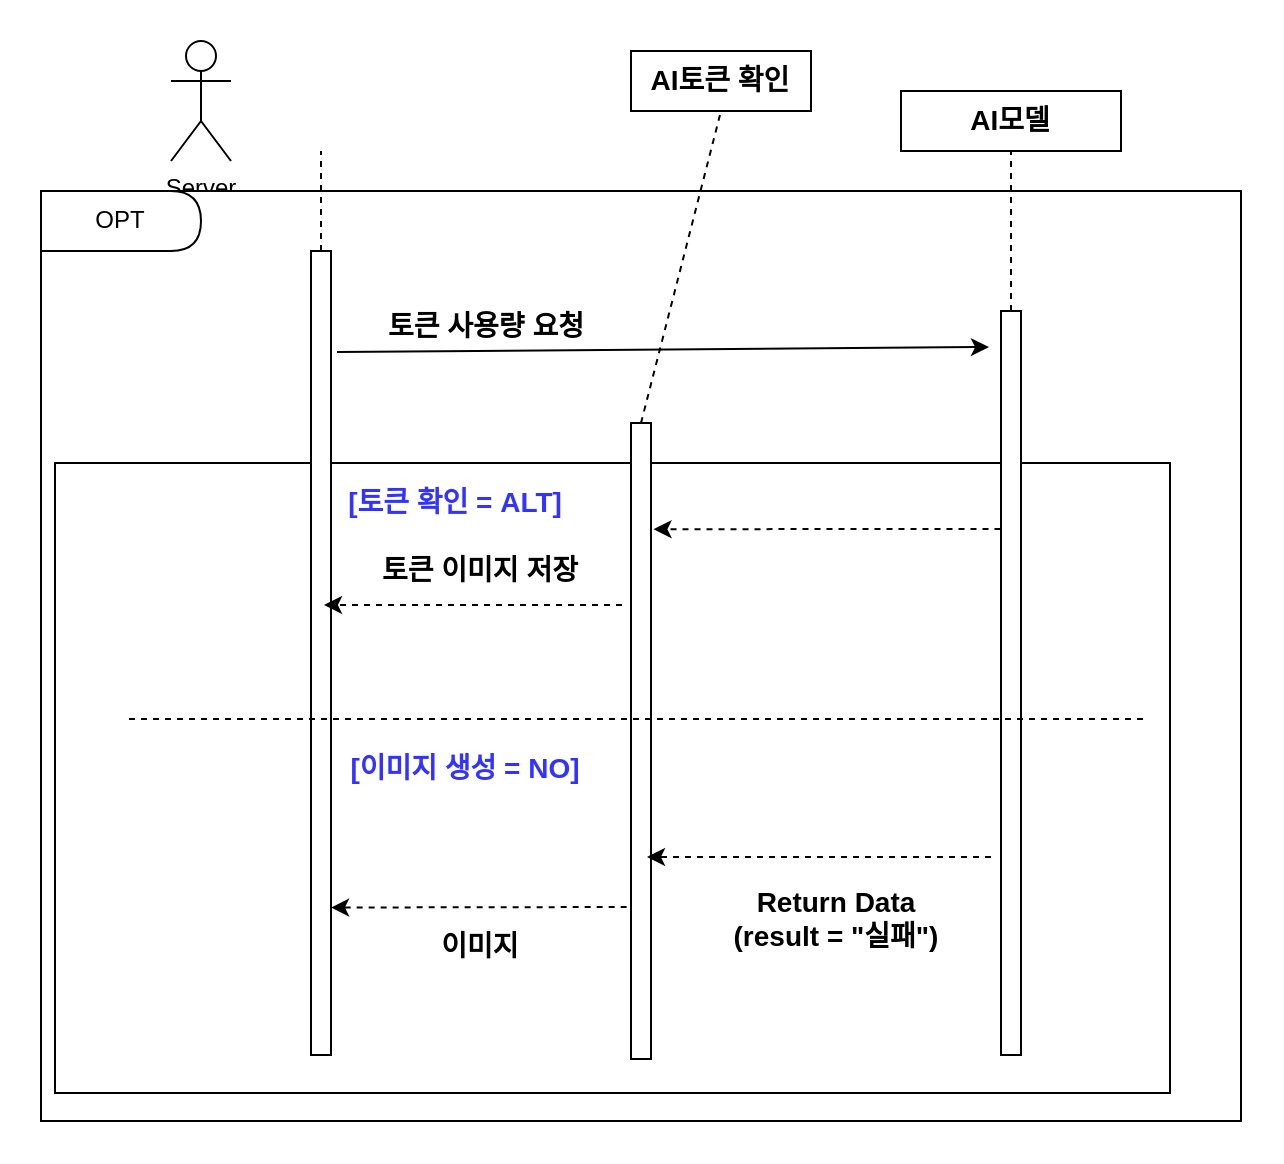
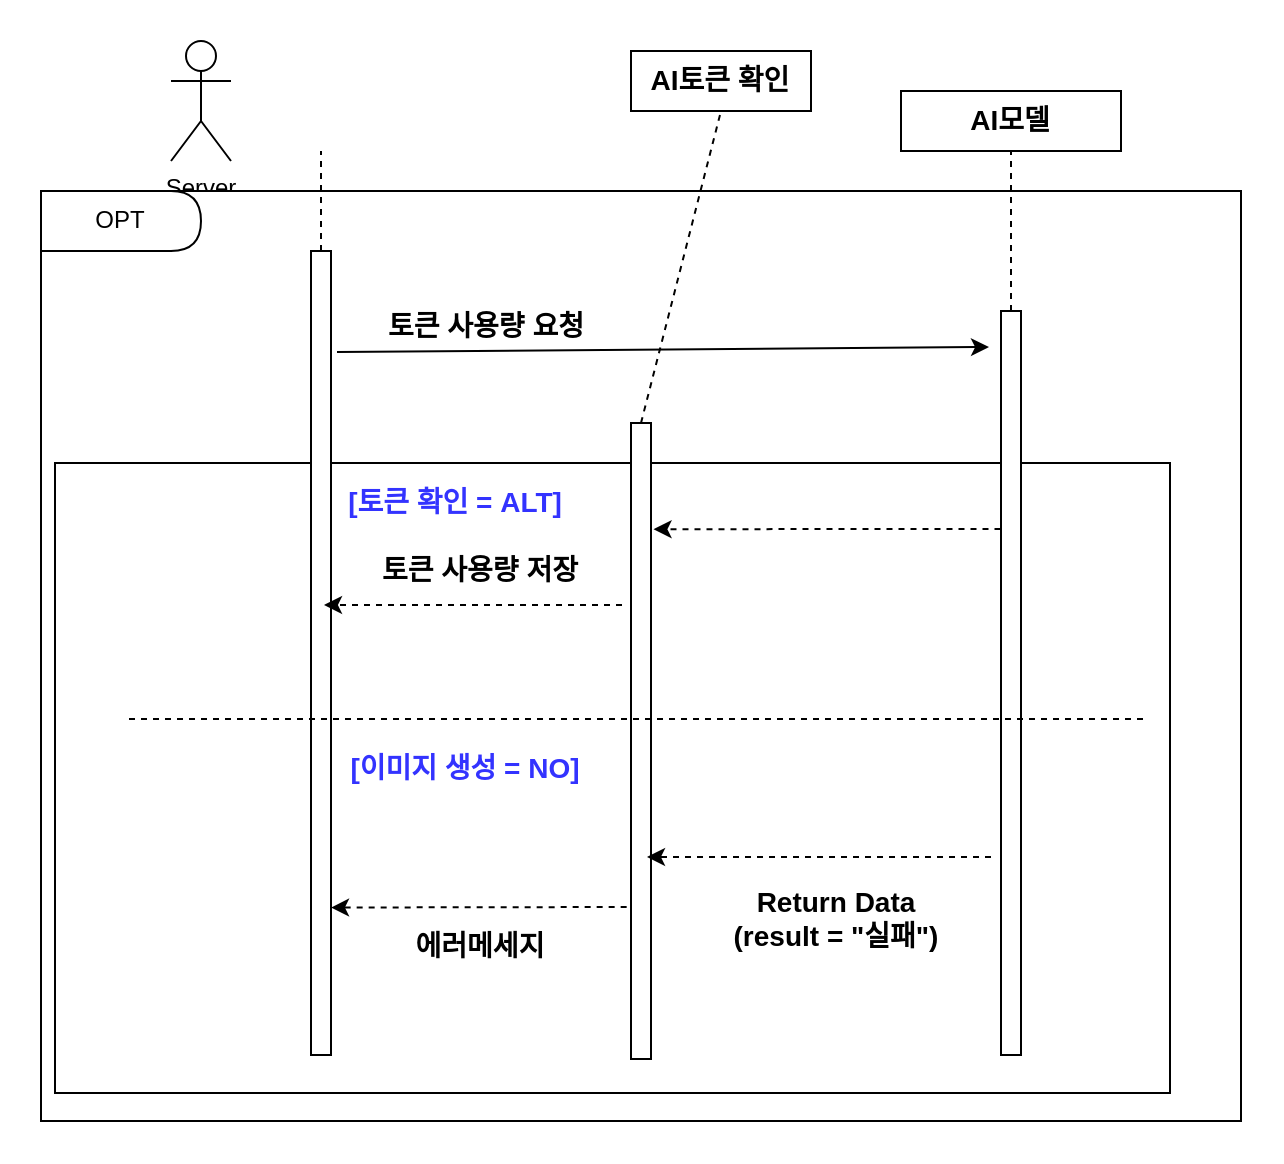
node "토큰 이미지 저장": label "토큰 이미지 저장" -> "토큰 사용량 저장"
node "이미지": label "이미지" -> "에러메세지"
